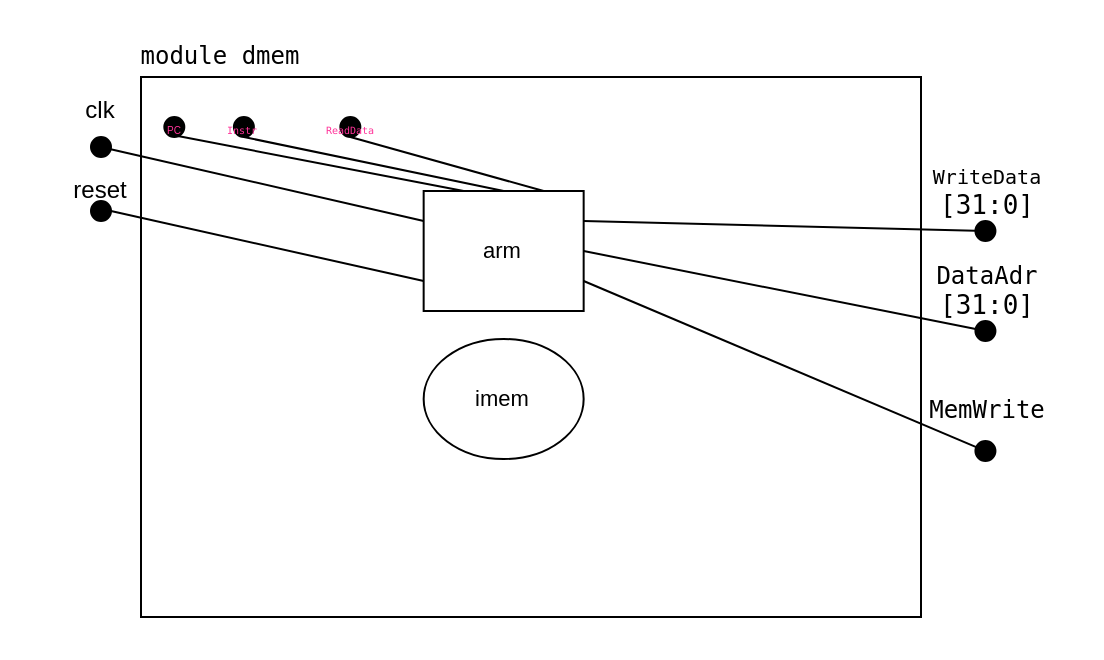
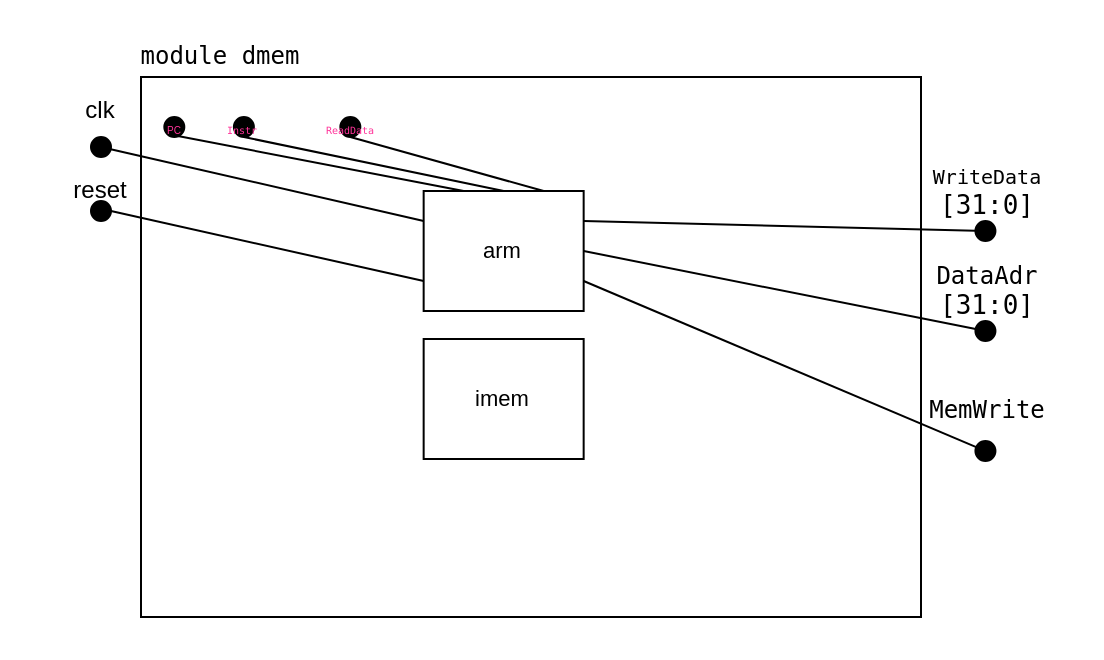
node "imem": shape ellipse -> rectangle
